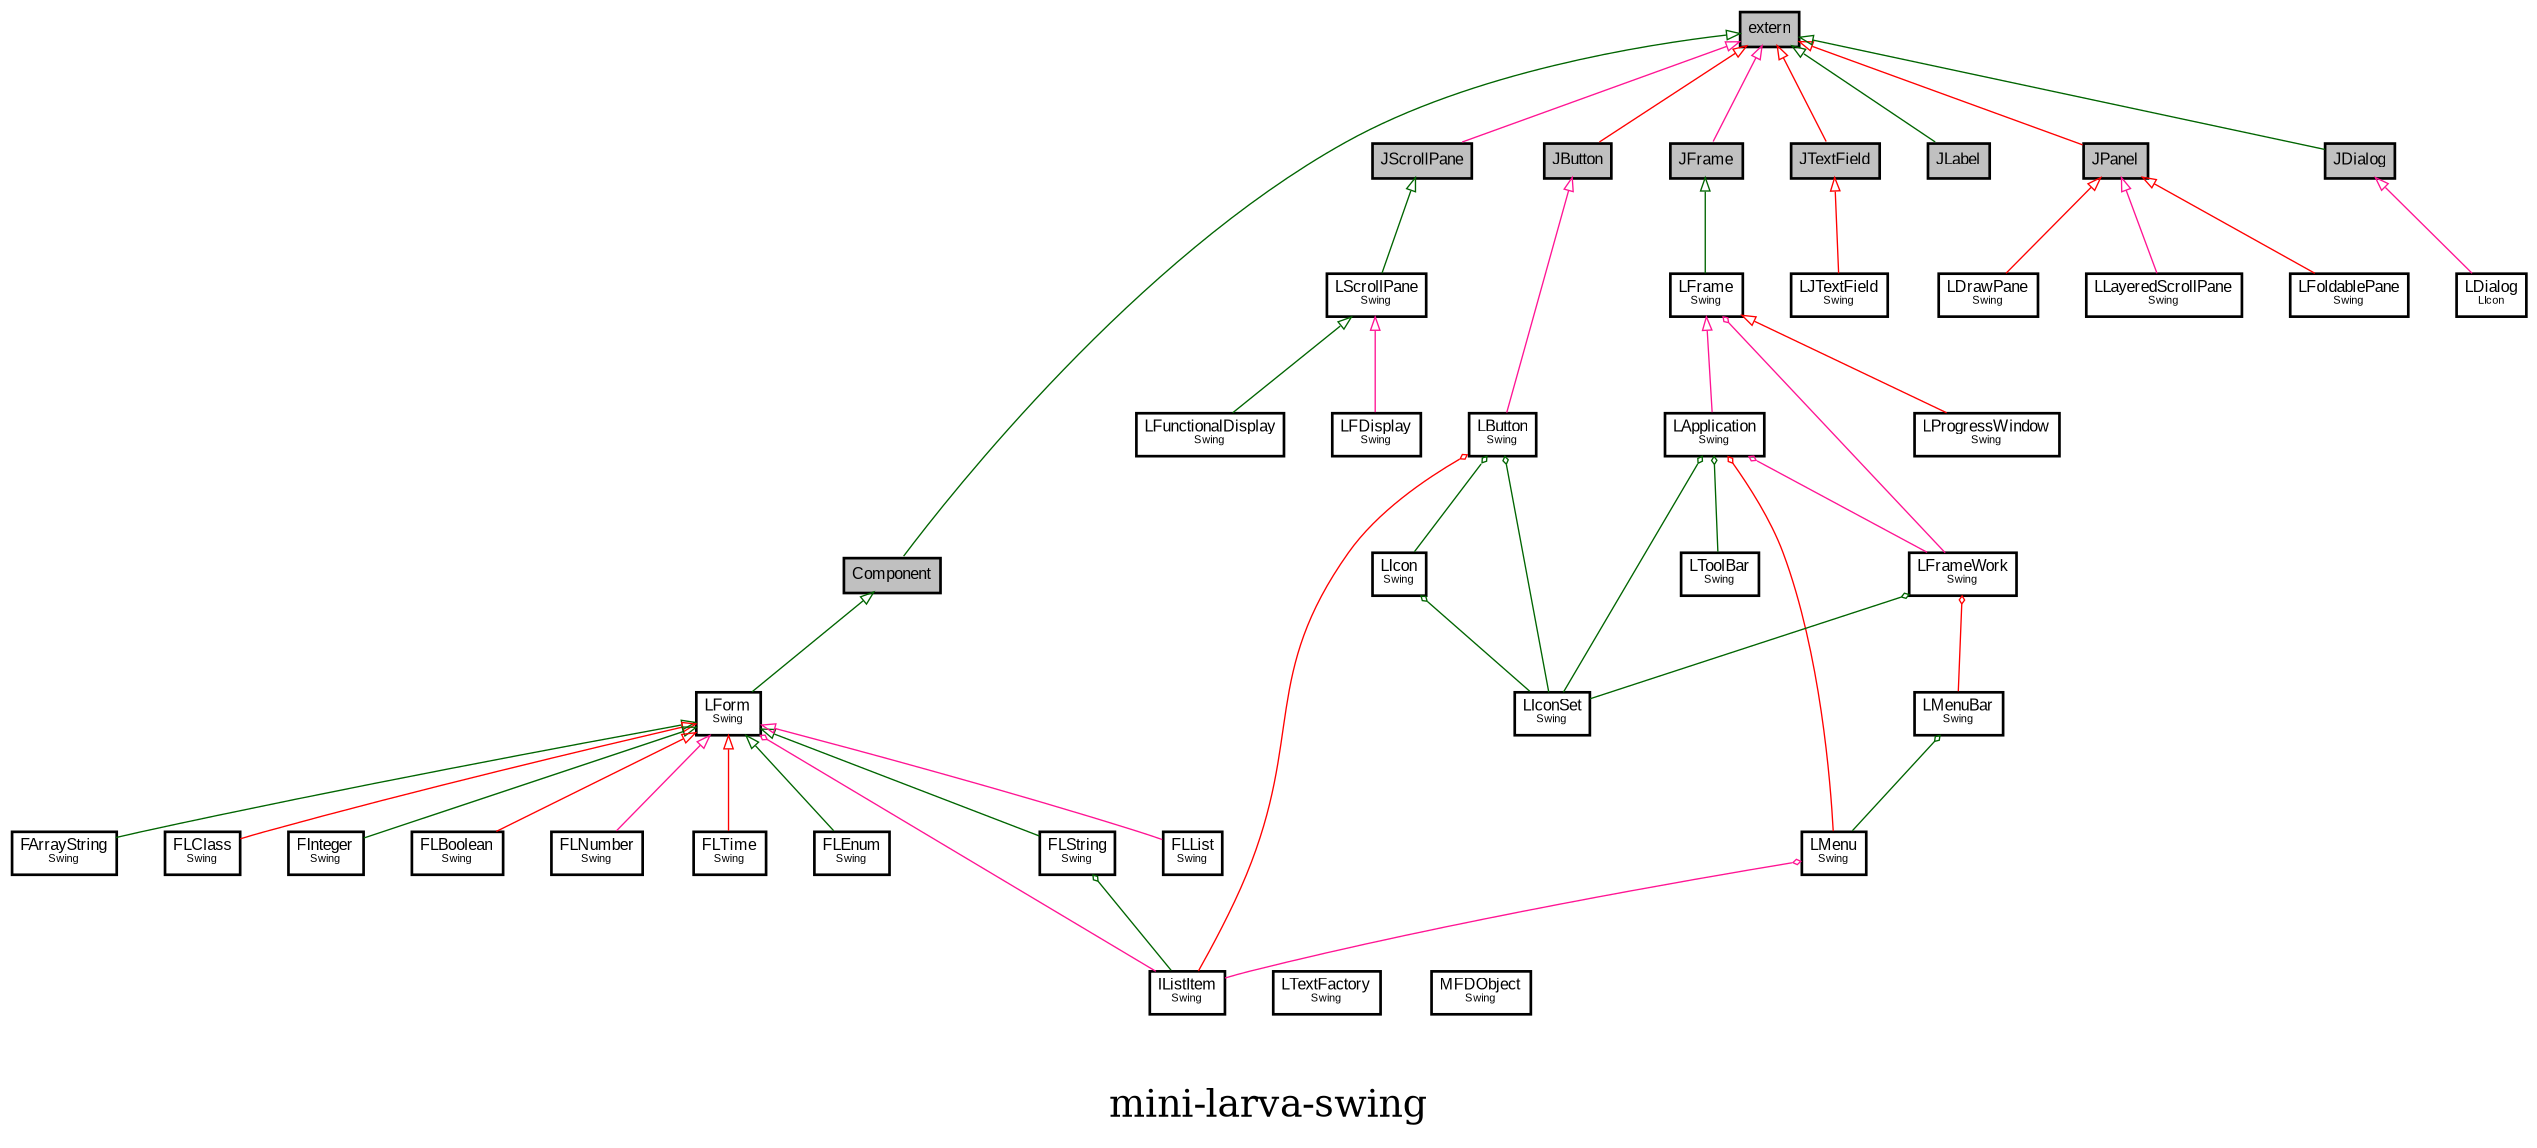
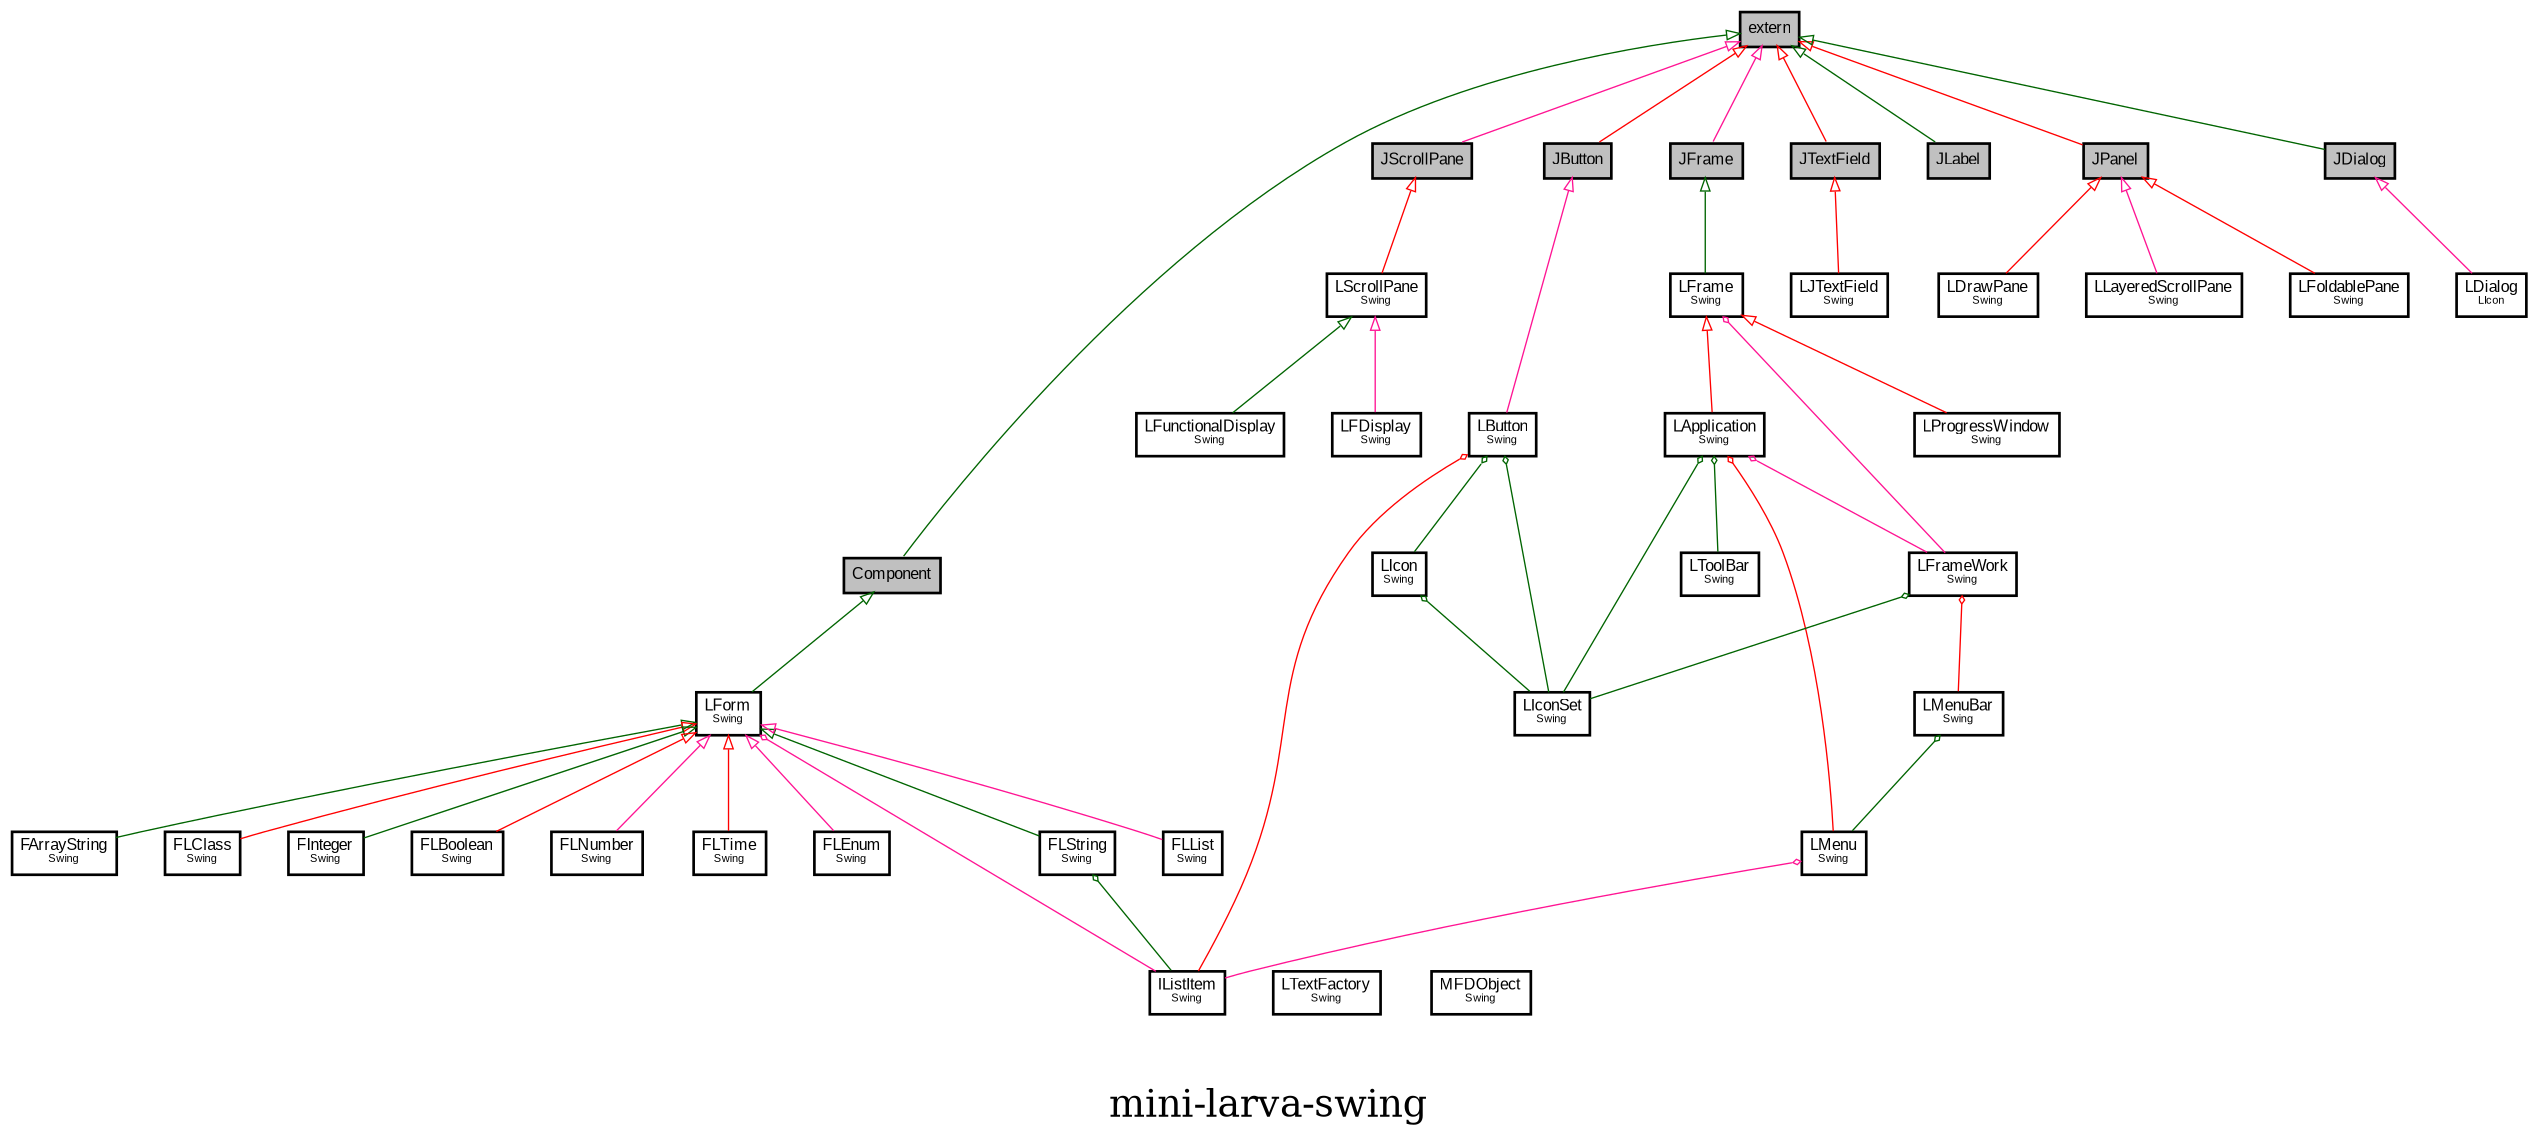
edge "LScrollPane" -> "JScrollPane": color darkgreen -> red
edge "LApplication" -> "LFrame": color deeppink -> red
edge "FLEnum" -> "LForm": color darkgreen -> deeppink
